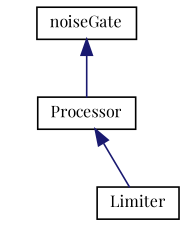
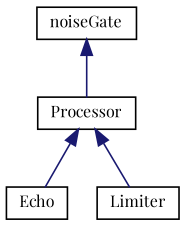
node "Echo": added
